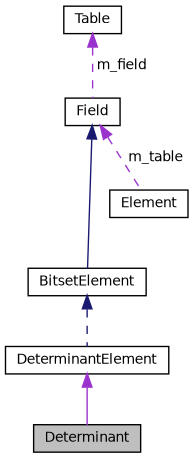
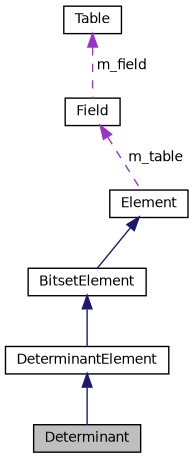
edge "BitsetElement" -> "Field": now "BitsetElement" -> "Element"
edge "DeterminantElement" -> "BitsetElement": style dashed -> solid
edge "Determinant" -> "DeterminantElement": color darkorchid3 -> midnightblue
